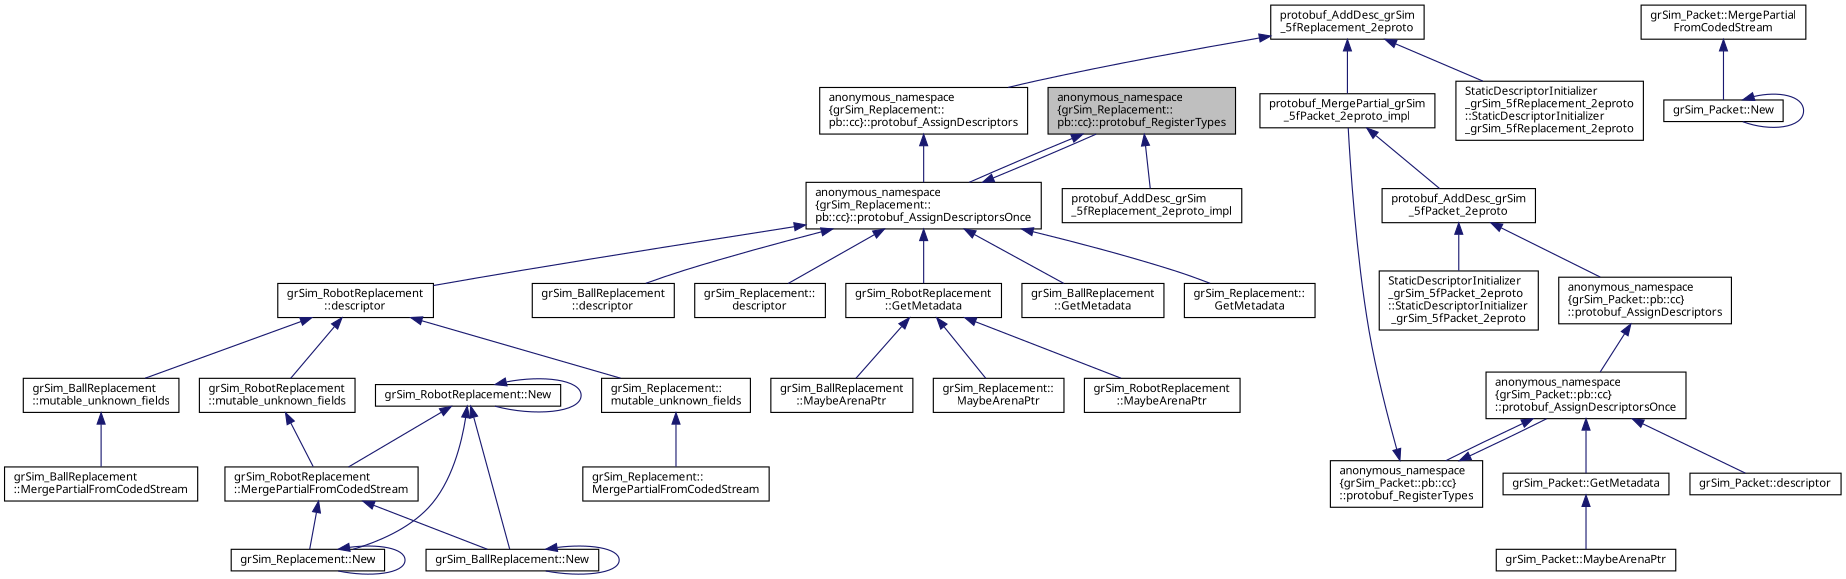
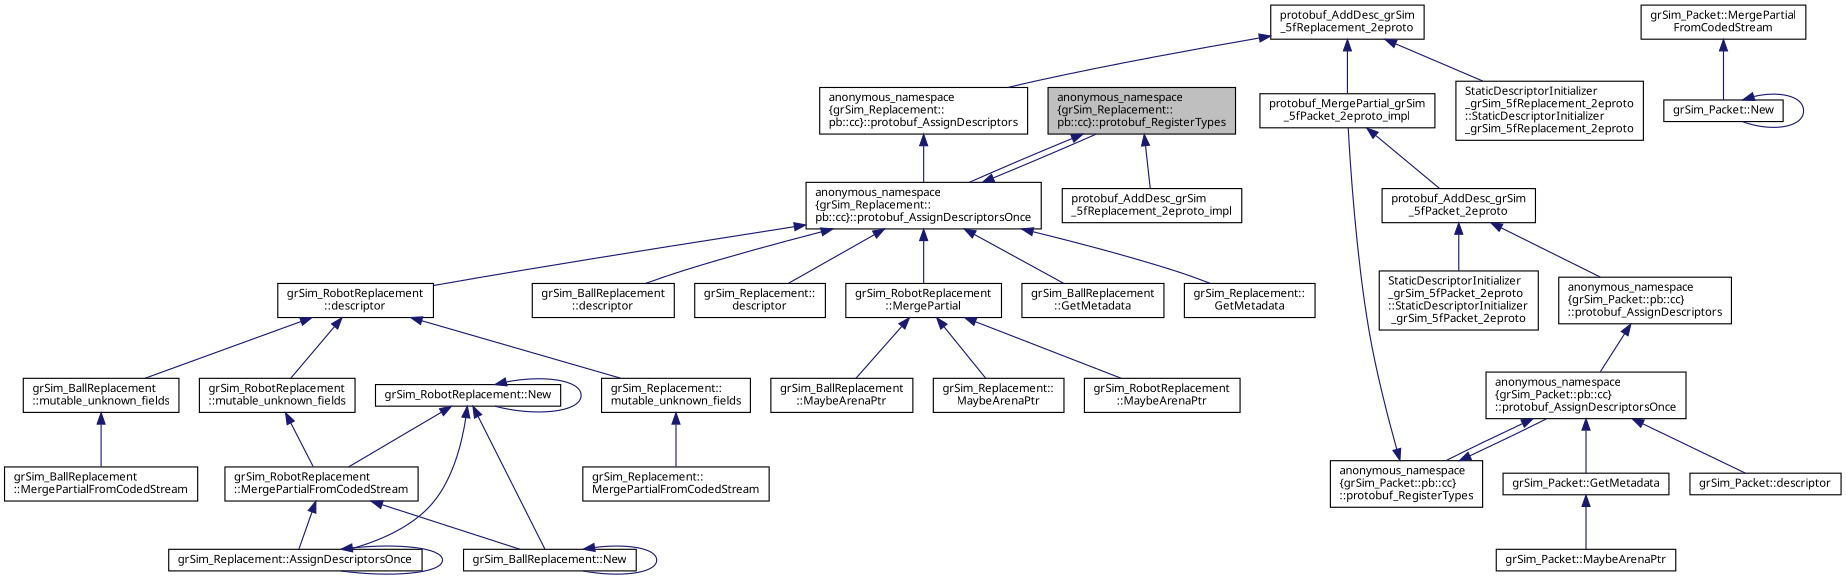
node "grSim_RobotReplacement ::GetMetadata": label "grSim_RobotReplacement ::GetMetadata" -> "grSim_RobotReplacement ::MergePartial"
node "grSim_Replacement::New": label "grSim_Replacement::New" -> "grSim_Replacement::AssignDescriptorsOnce"
